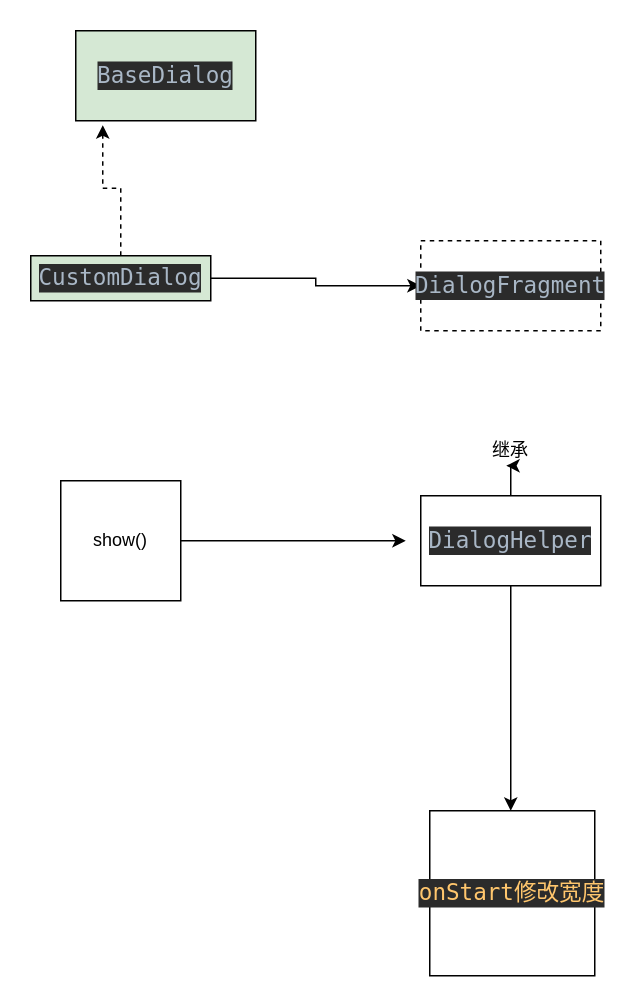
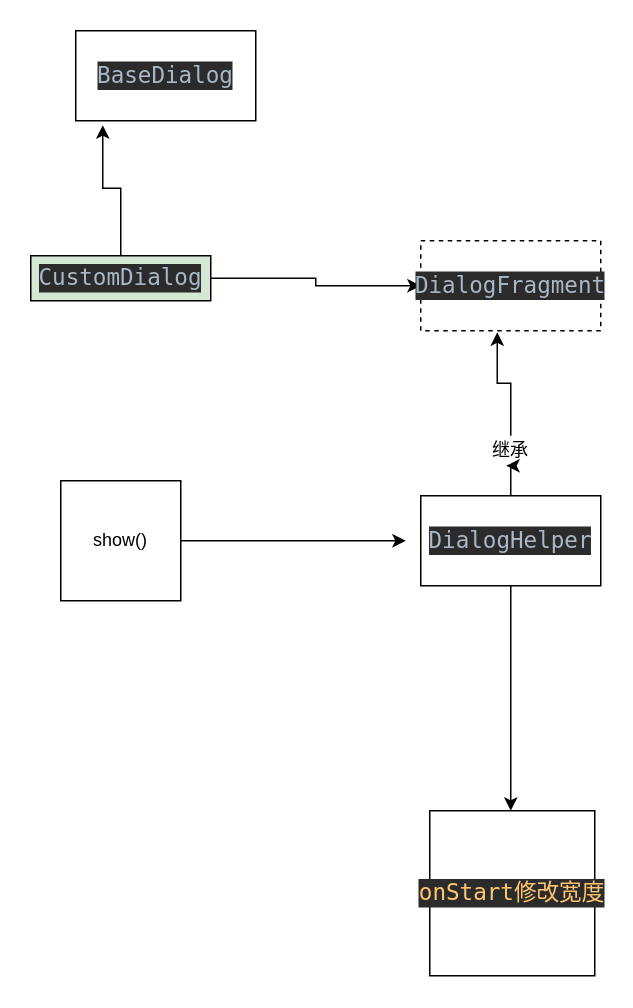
node "BaseDialog": fillcolor #d5e8d4 -> #ffffff
edge "CustomDialog" -> "BaseDialog": style dashed -> solid
edge "继承" -> "DialogFragment": added
